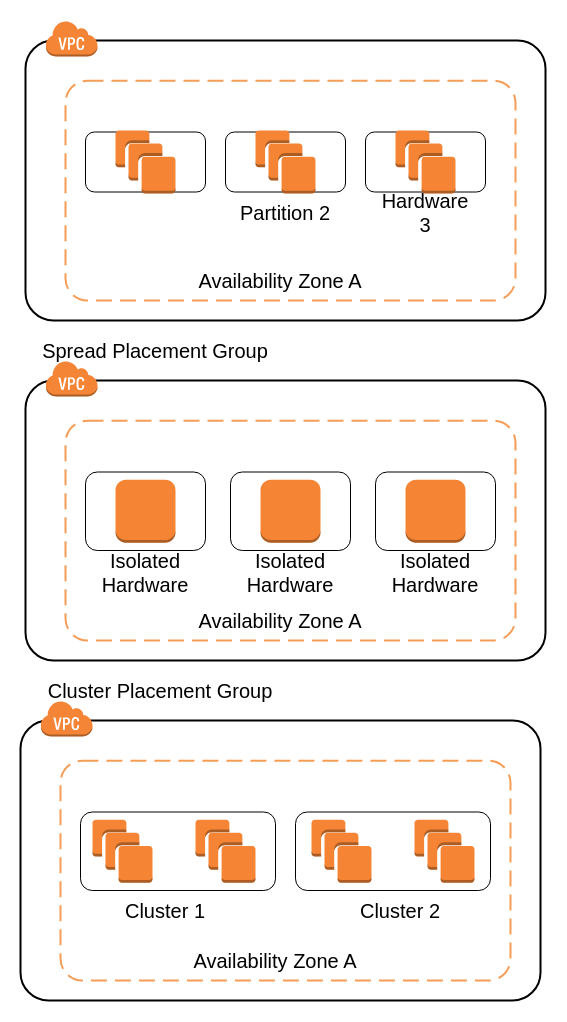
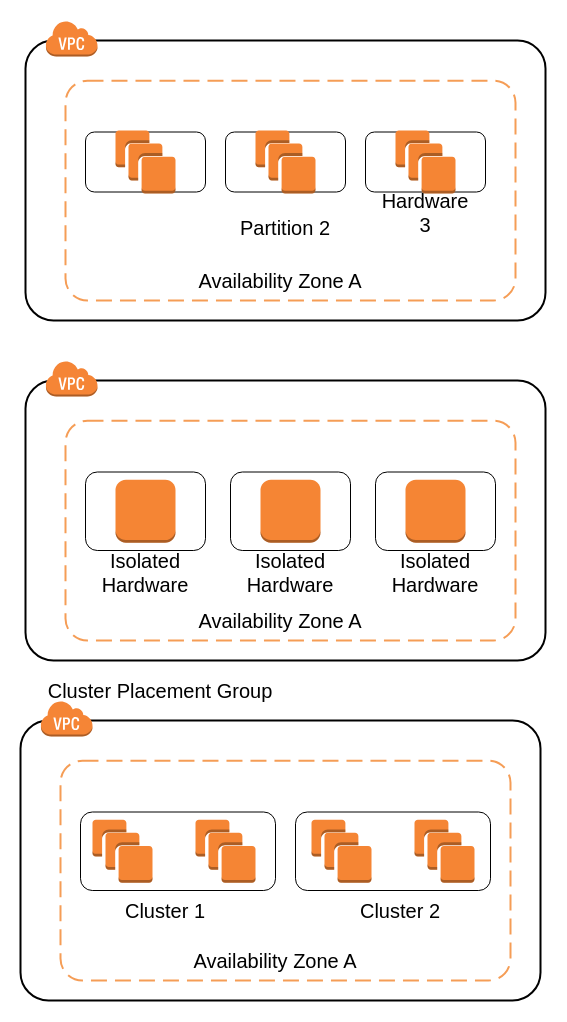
node "Partition 2": moved (286, 212) -> (286, 227)
node "Spread Placement Group": removed
